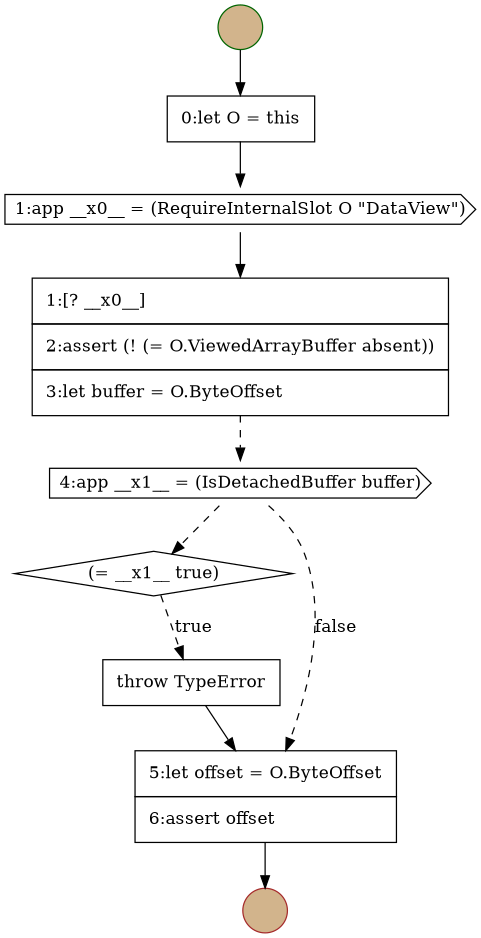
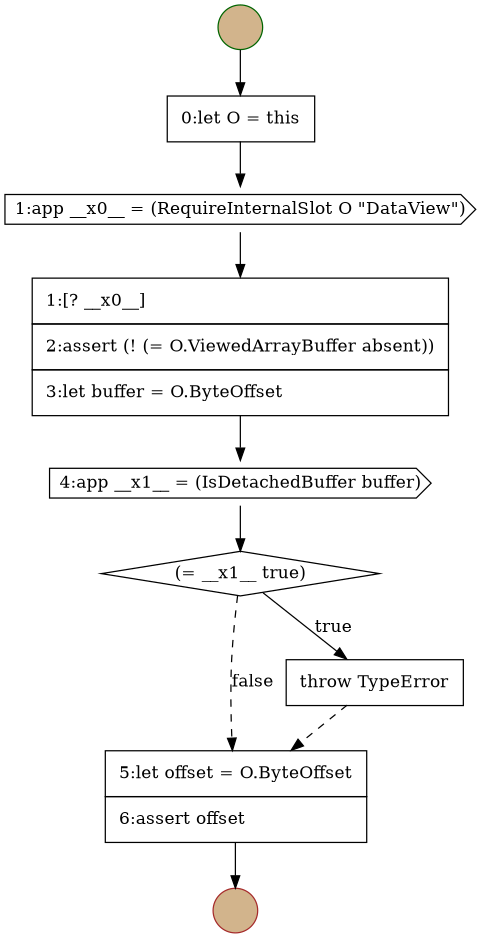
edge "1:[? __x0__]" -> "4:app __x1__ = (IsDetachedBuffer buffer)": style dashed -> solid
edge "4:app __x1__ = (IsDetachedBuffer buffer)" -> "(= __x1__ true)": style dashed -> solid
edge "4:app __x1__ = (IsDetachedBuffer buffer)" -> "5:let offset = O.ByteOffset": now "(= __x1__ true)" -> "5:let offset = O.ByteOffset"
edge "(= __x1__ true)" -> "throw TypeError": style dashed -> solid
edge "throw TypeError" -> "5:let offset = O.ByteOffset": style solid -> dashed
